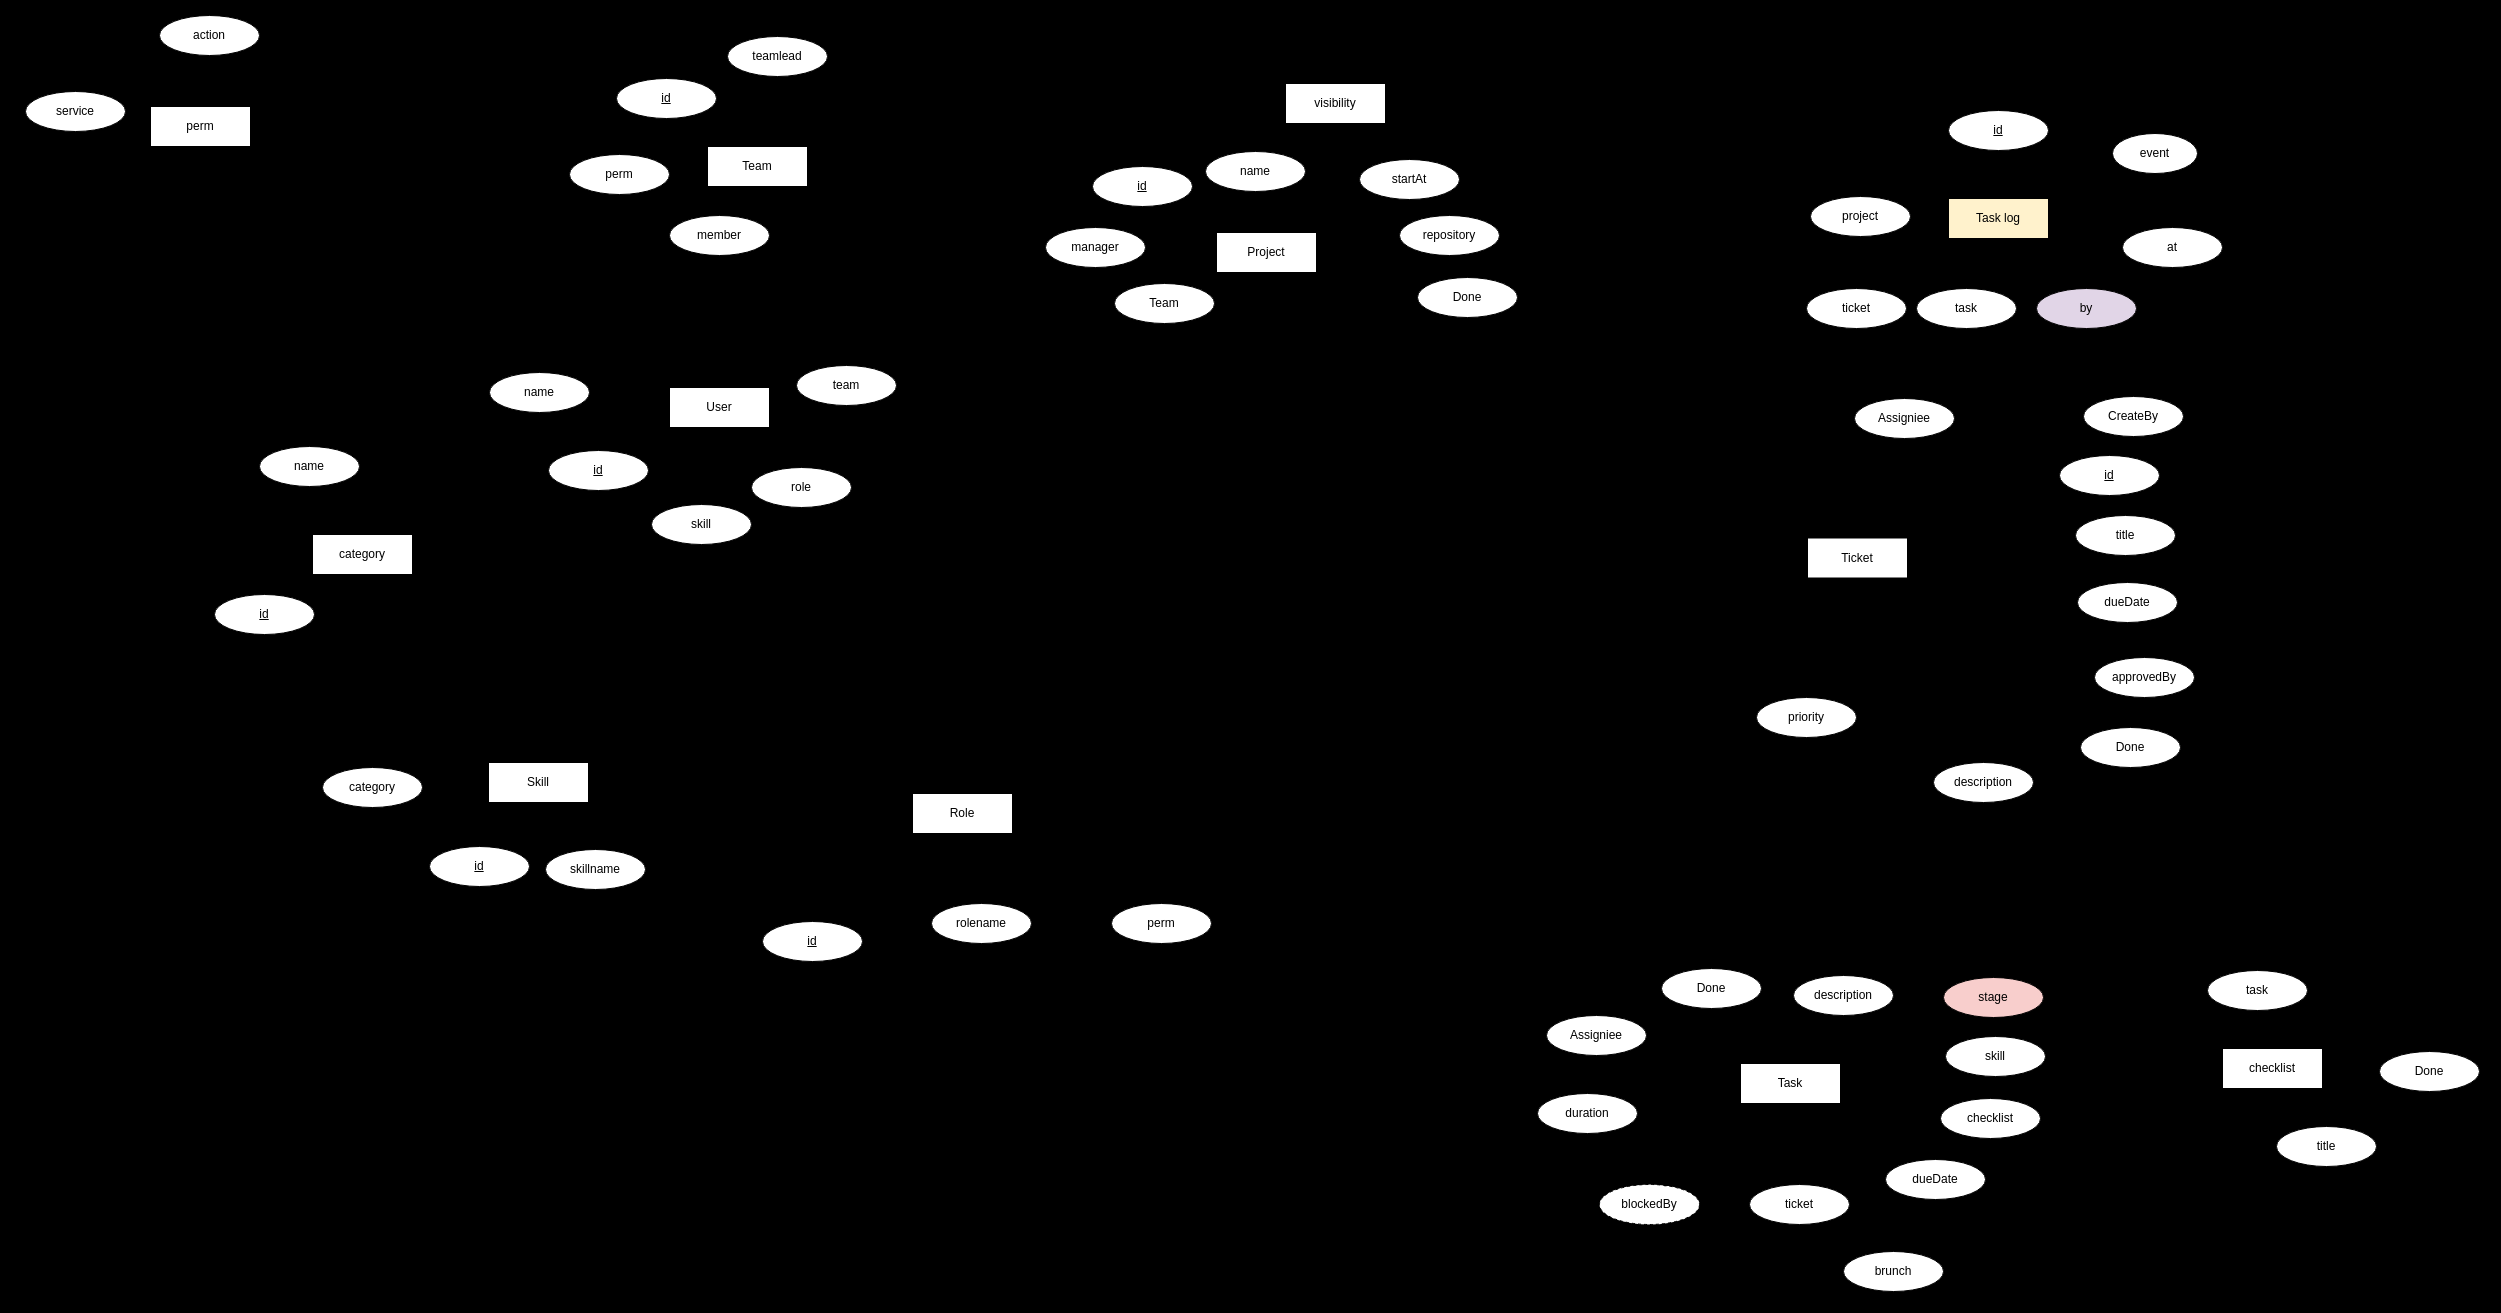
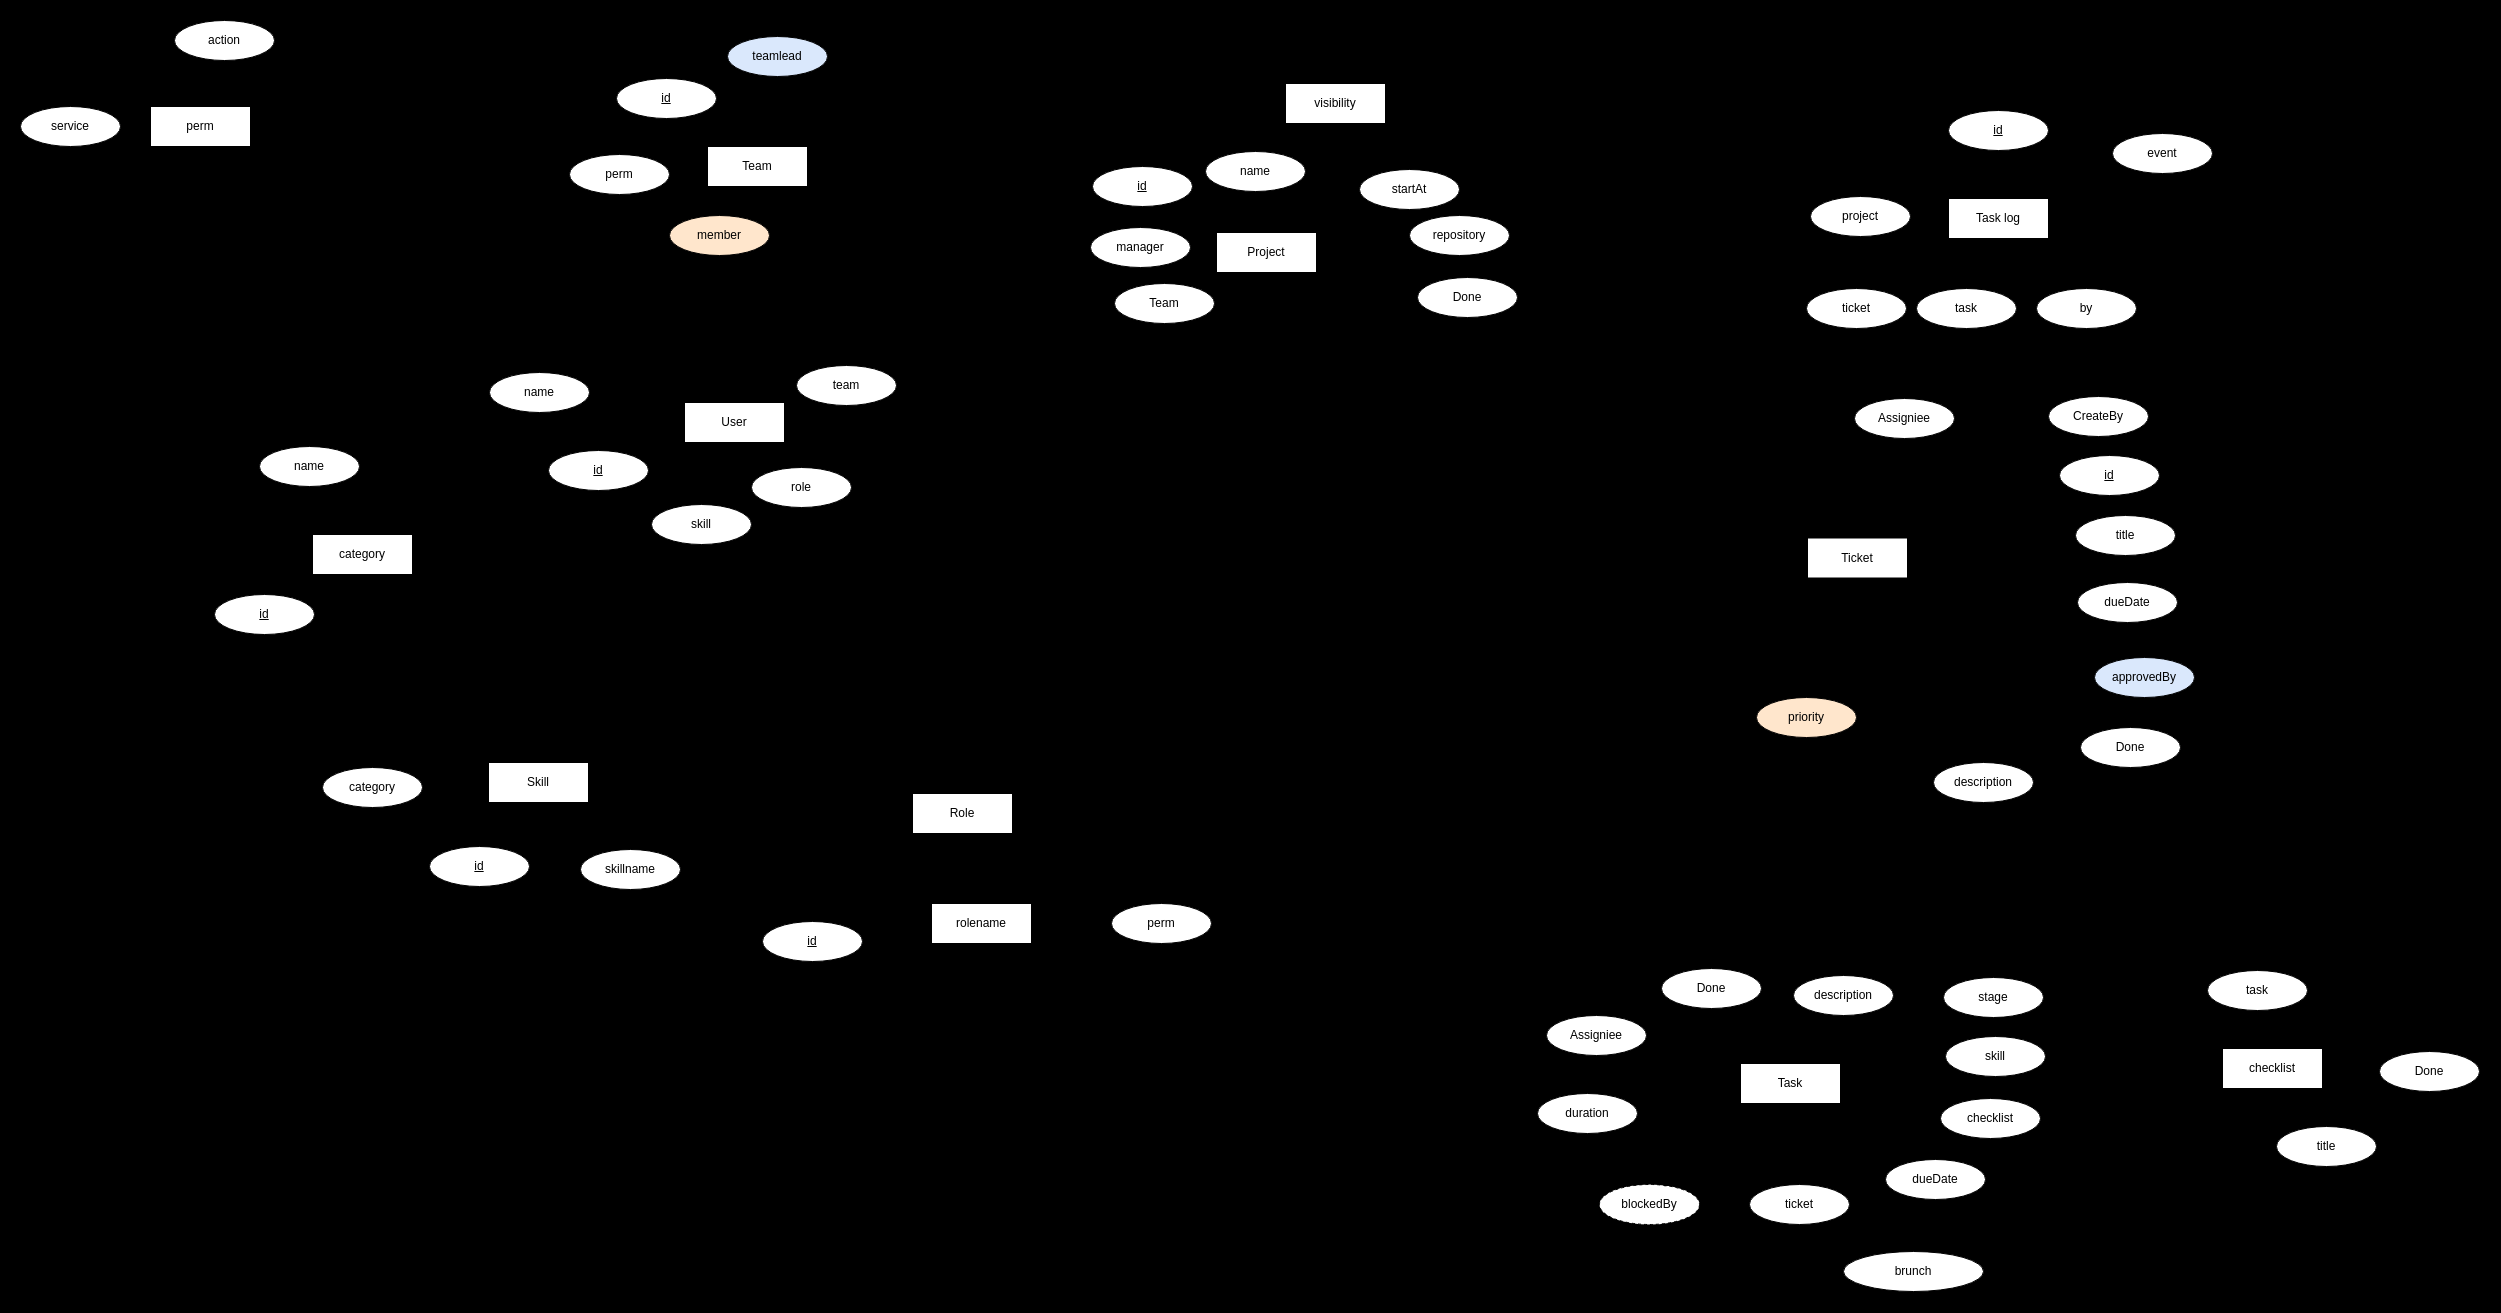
node "action": moved (210, 36) -> (225, 41)
node "teamlead": fillcolor #ffffff -> #dae8fc
node "service": moved (76, 112) -> (71, 127)
node "event": size 85x40 -> 100x40
node "startAt": moved (1410, 180) -> (1410, 190)
node "Task log": fillcolor #fff2cc -> #ffffff
edge "Task log" -> "at": removed
node "member": fillcolor #ffffff -> #ffe6cc
node "repository": moved (1450, 236) -> (1460, 236)
node "manager": moved (1096, 248) -> (1141, 248)
node "at": removed
node "by": fillcolor #e1d5e7 -> #ffffff
node "User": moved (720, 408) -> (735, 423)
node "CreateBy": moved (2134, 417) -> (2099, 417)
node "approvedBy": fillcolor #ffffff -> #dae8fc
node "priority": fillcolor #ffffff -> #ffe6cc
node "skillname": moved (596, 870) -> (631, 870)
node "rolename": shape ellipse -> rectangle
node "stage": fillcolor #f8cecc -> #ffffff
node "brunch": size 100x40 -> 140x40
